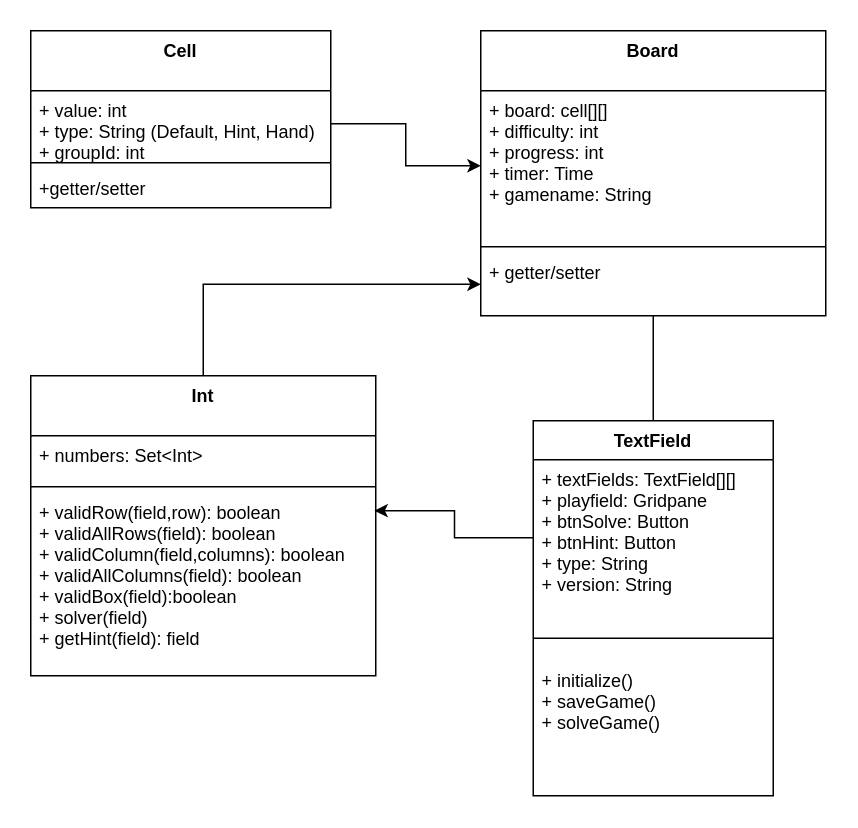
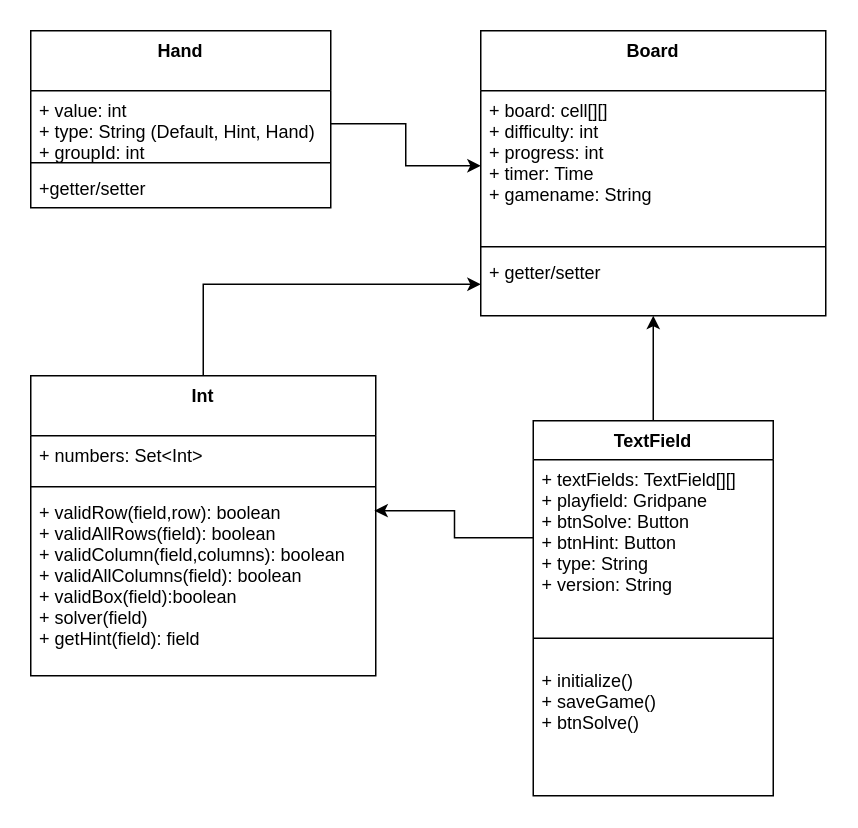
node "Cell": label "Cell" -> "Hand"
edge "Board" -- "TextField": arrowhead none -> classic
node "+ initialize() + saveGame() + solveGame()": label "+ initialize() + saveGame() + solveGame()" -> "+ initialize() + saveGame() + btnSolve()"
